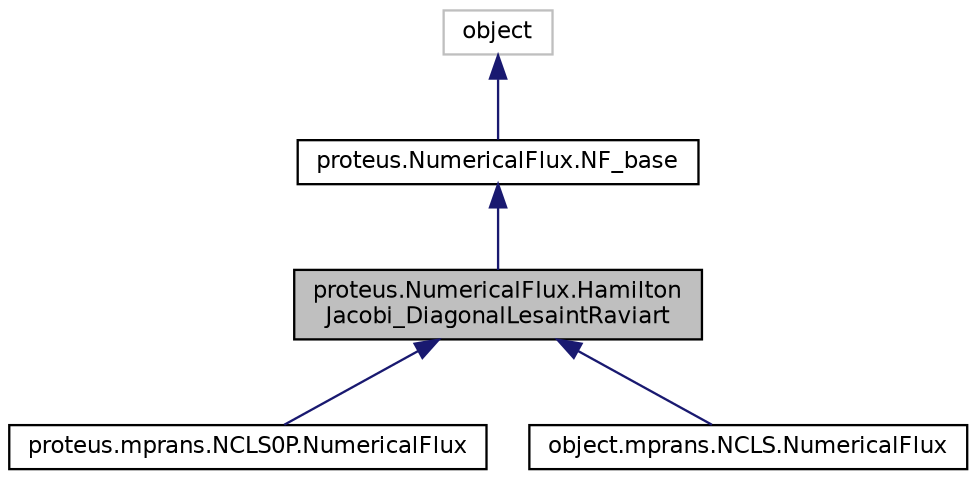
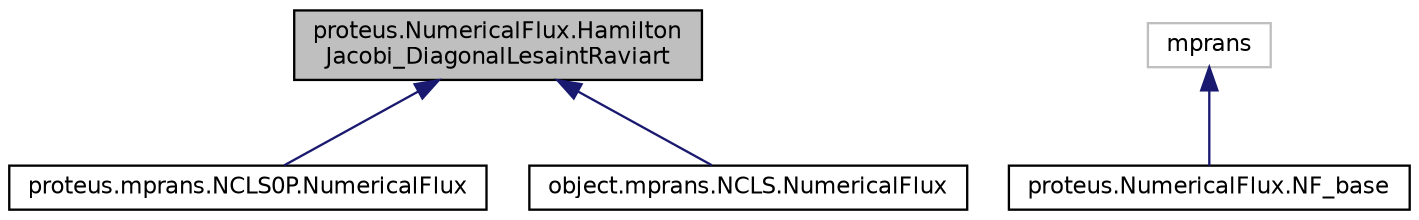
node "object": label "object" -> "mprans"
edge "proteus.NumericalFlux.Hamilton Jacobi_DiagonalLesaintRaviart" -> "proteus.NumericalFlux.NF_base": removed
